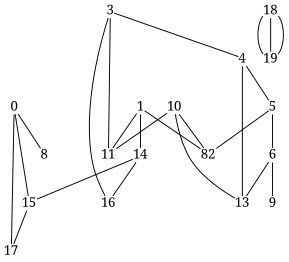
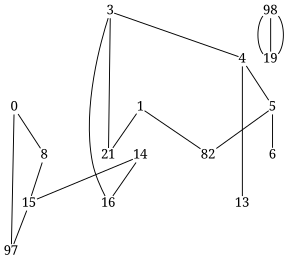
node "18": label "18" -> "98"
node "10": removed
edge "1" -- "14": removed
edge "0" -- "15": now "8" -- "15"
node "11": label "11" -> "21"
edge "6" -- "13": removed
node "9": removed
node "17": label "17" -> "97"
